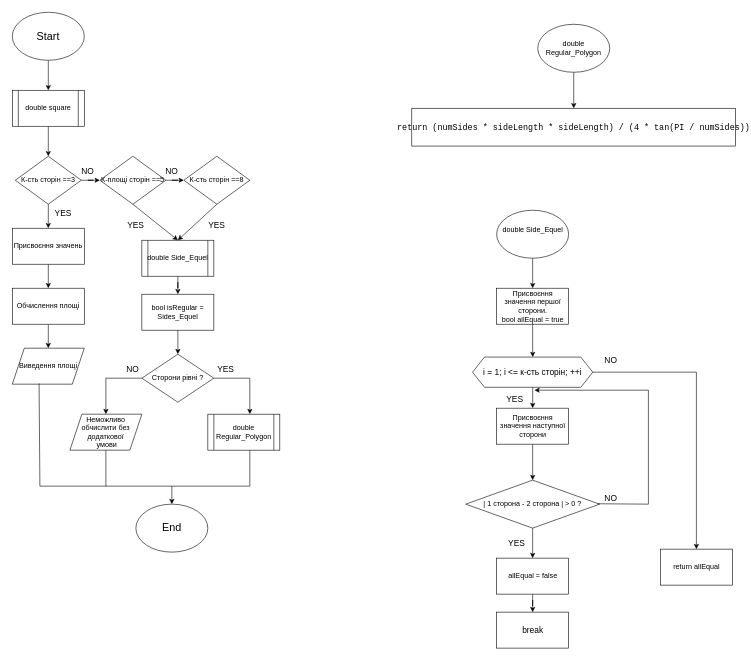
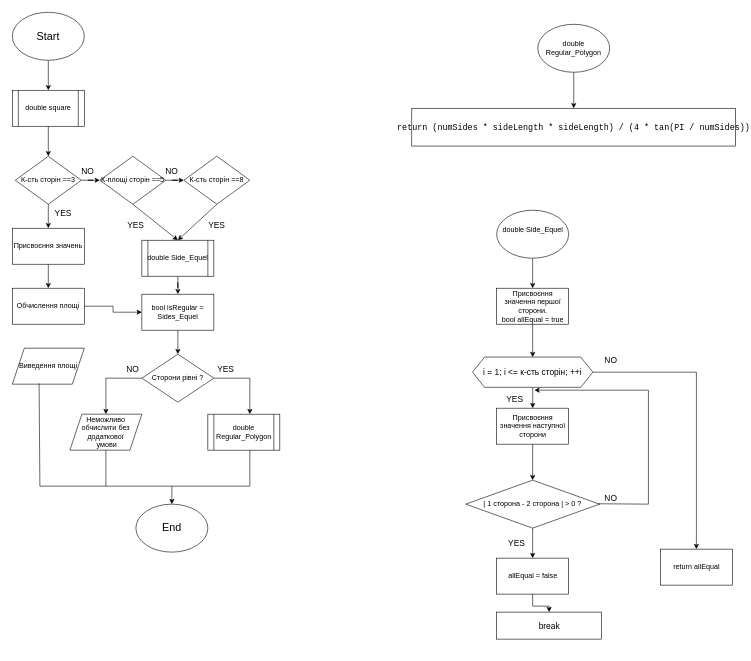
edge "Обчислення площі" -> "Виведення площі": now "Обчислення площі" -> "bool isRegular = Sides_Equel"
node "break": size 72x36 -> 105x27
